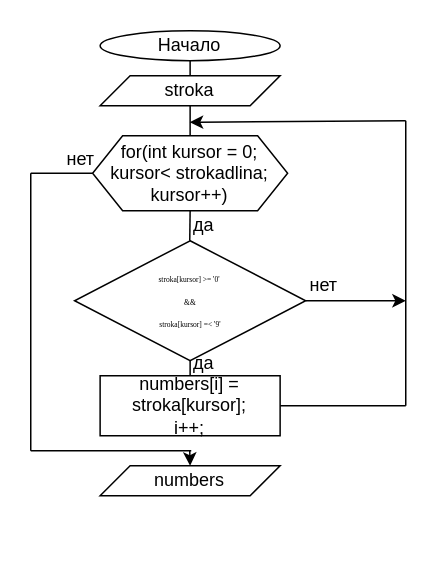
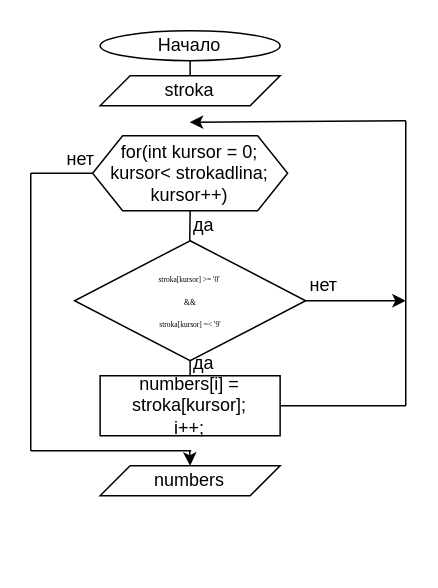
edge "stroka" -- "for(int kursor = 0; kursor< strokadlina; kursor++)": removed
